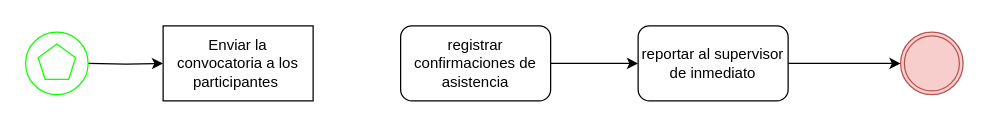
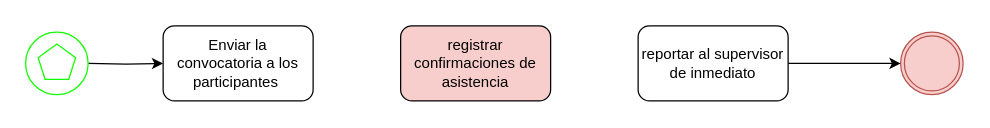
node "Enviar la convocatoria a los participantes": shape rectangle -> rounded rectangle
node "registrar confirmaciones de asistencia": fillcolor #ffffff -> #f8cecc
edge "registrar confirmaciones de asistencia" -> "reportar al supervisor de inmediato": removed
